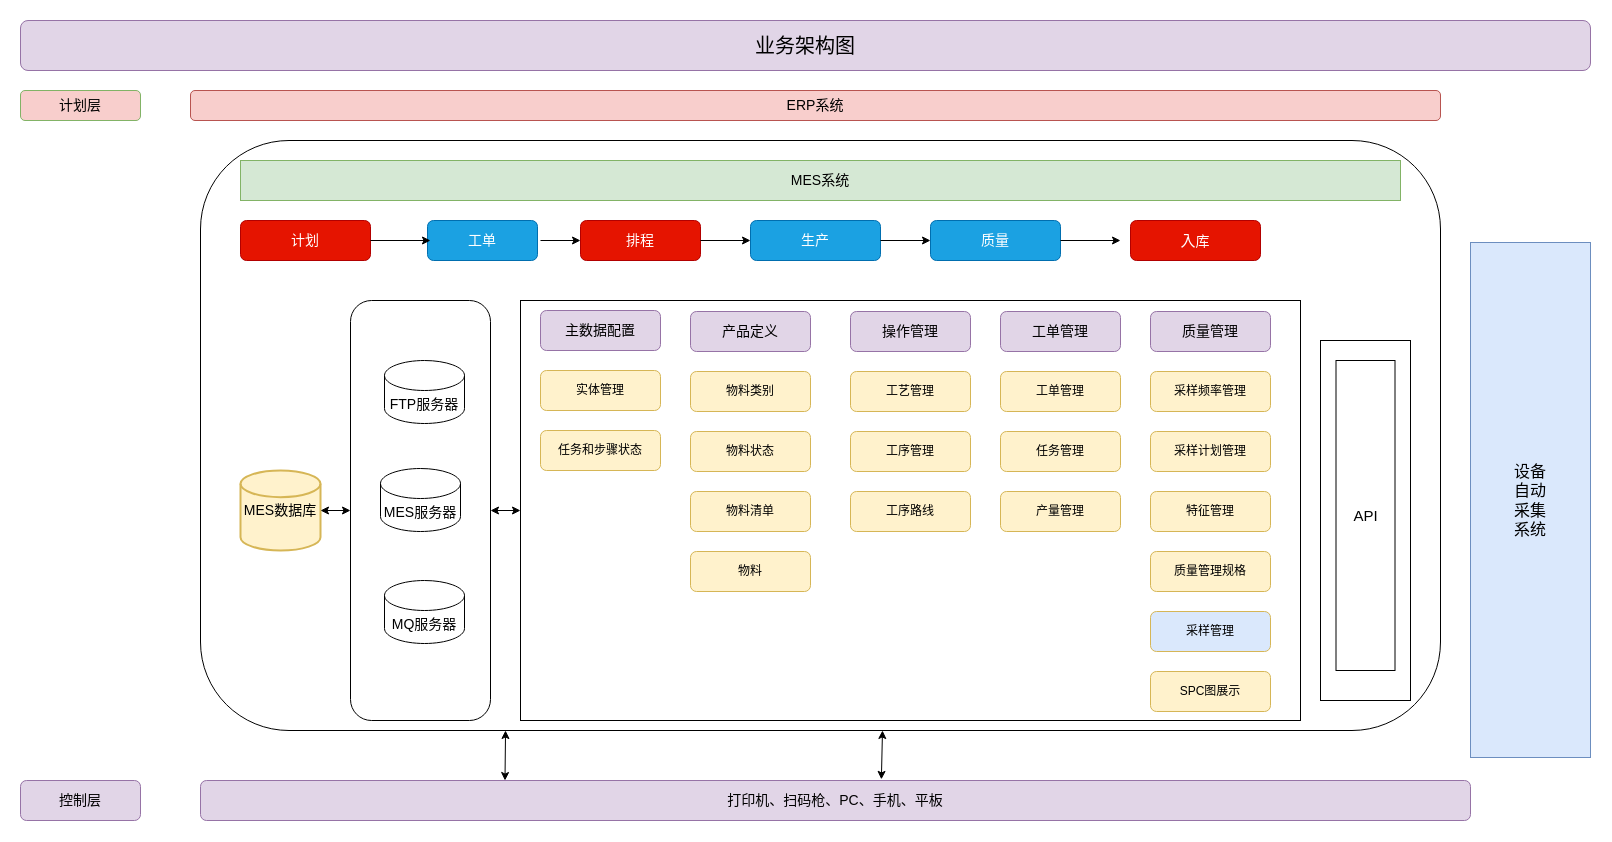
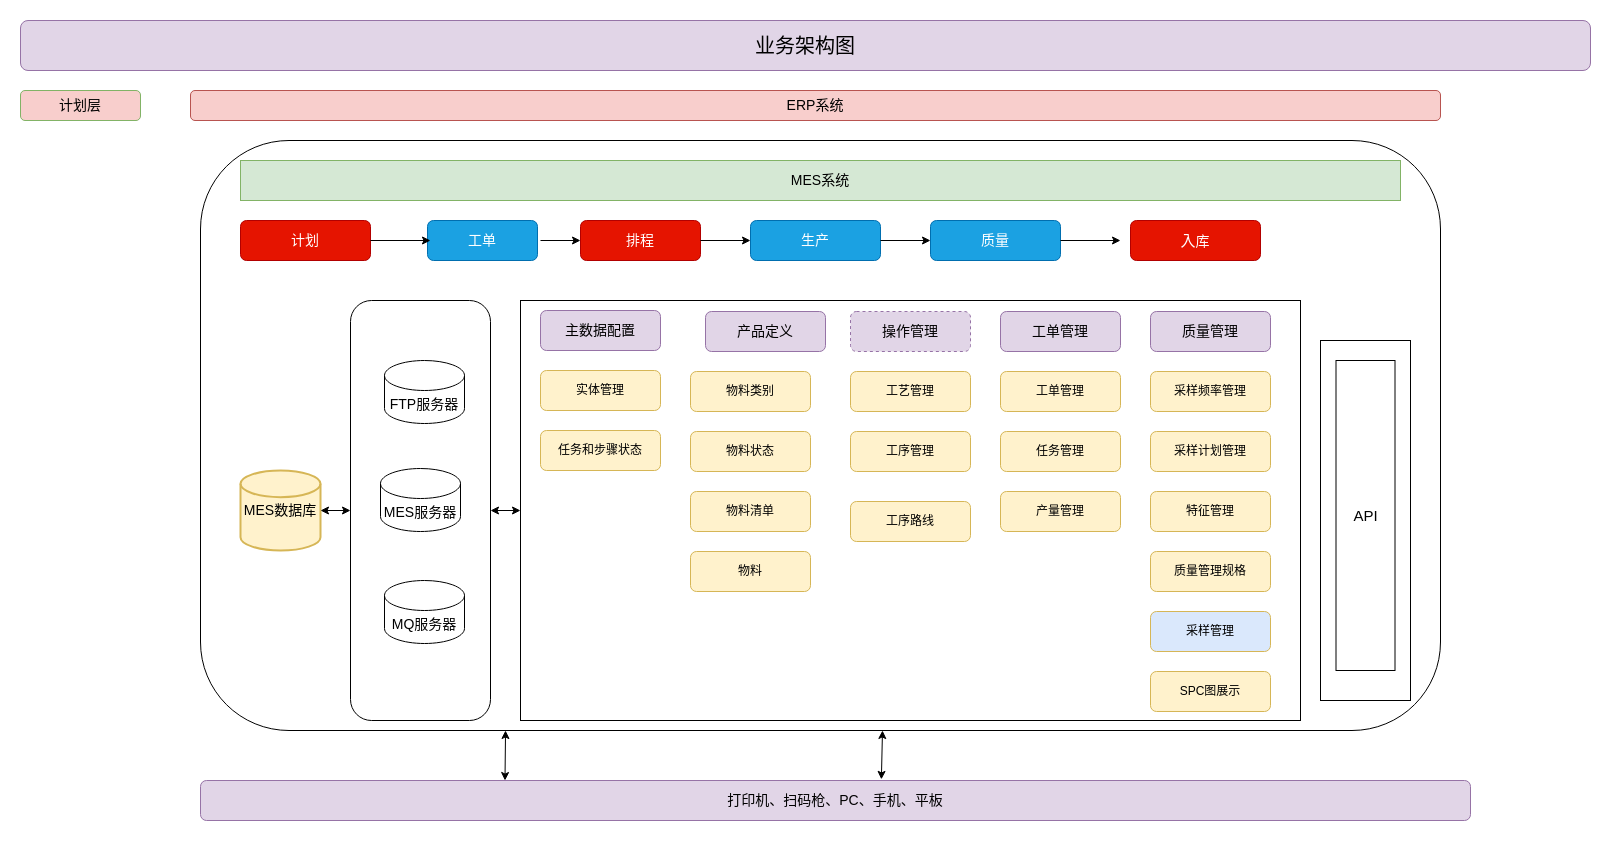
node "产品定义": moved (751, 332) -> (766, 332)
node "操作管理": style solid -> dashed
node "设备 自动 采集 系统": removed
node "工序路线": moved (911, 512) -> (911, 522)
node "控制层": removed
